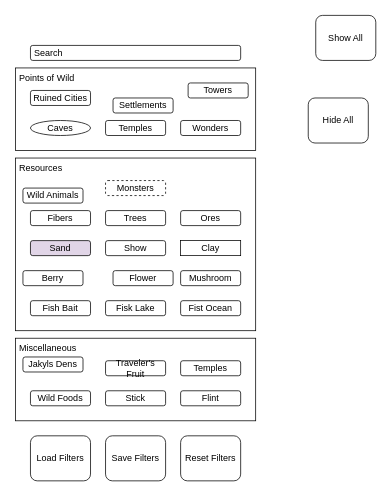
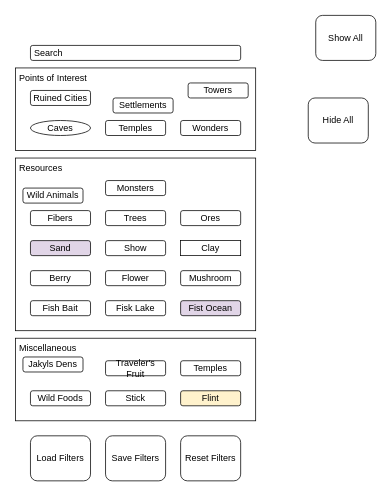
node "Points of Wild": label "Points of Wild" -> "Points of Interest"
node "Monsters": style dashed -> solid
node "Berry": moved (53, 278) -> (60, 278)
node "Flower": moved (143, 278) -> (135, 278)
node "Fist Ocean": fillcolor #ffffff -> #e1d5e7
node "Flint": fillcolor #ffffff -> #fff2cc
